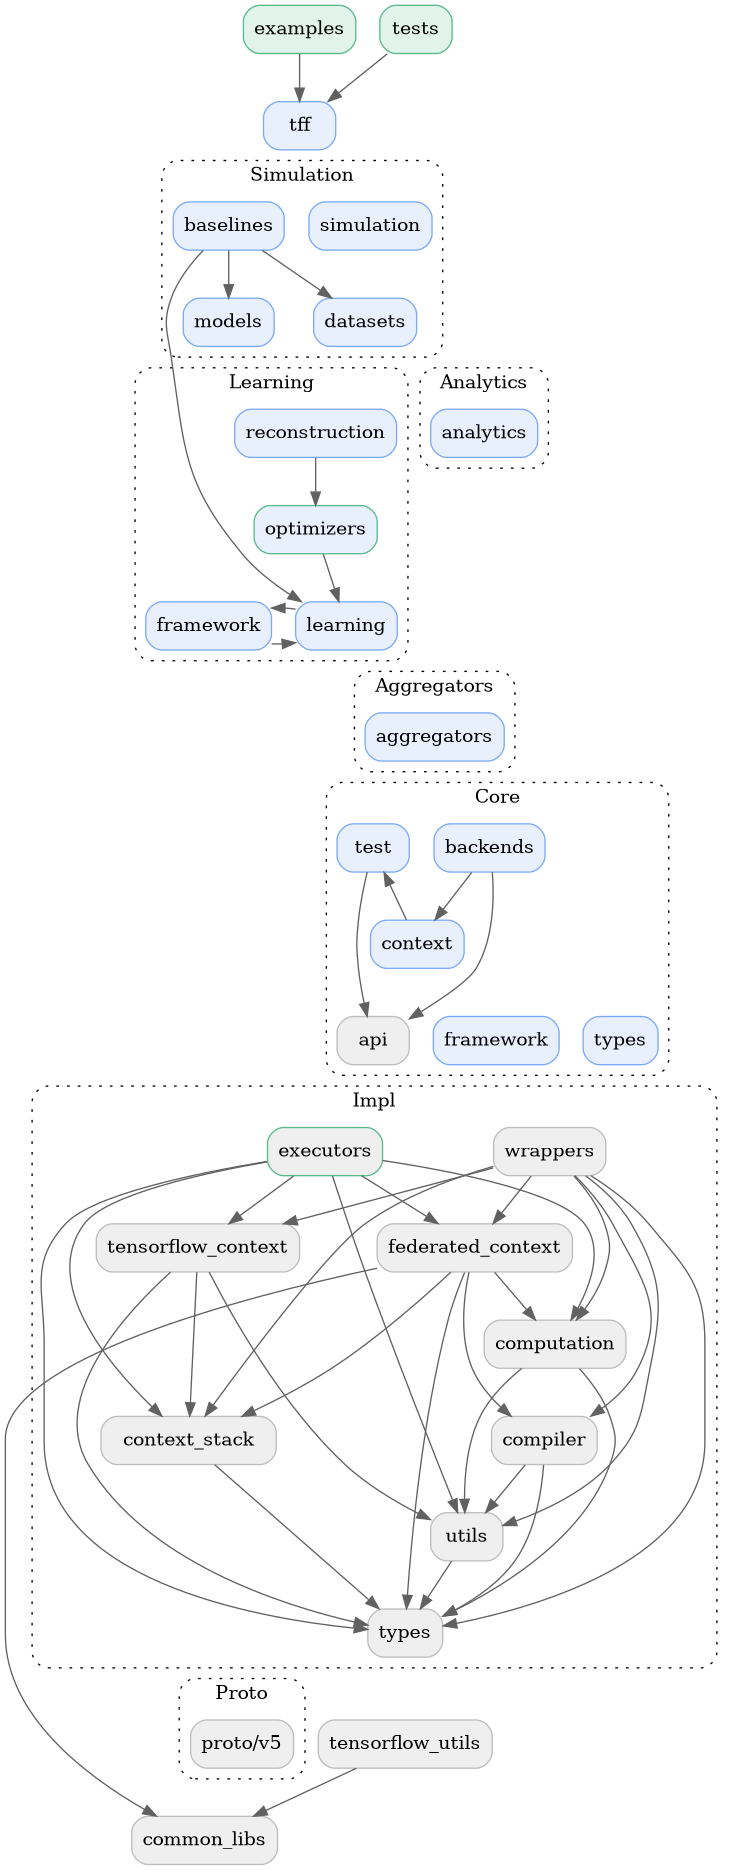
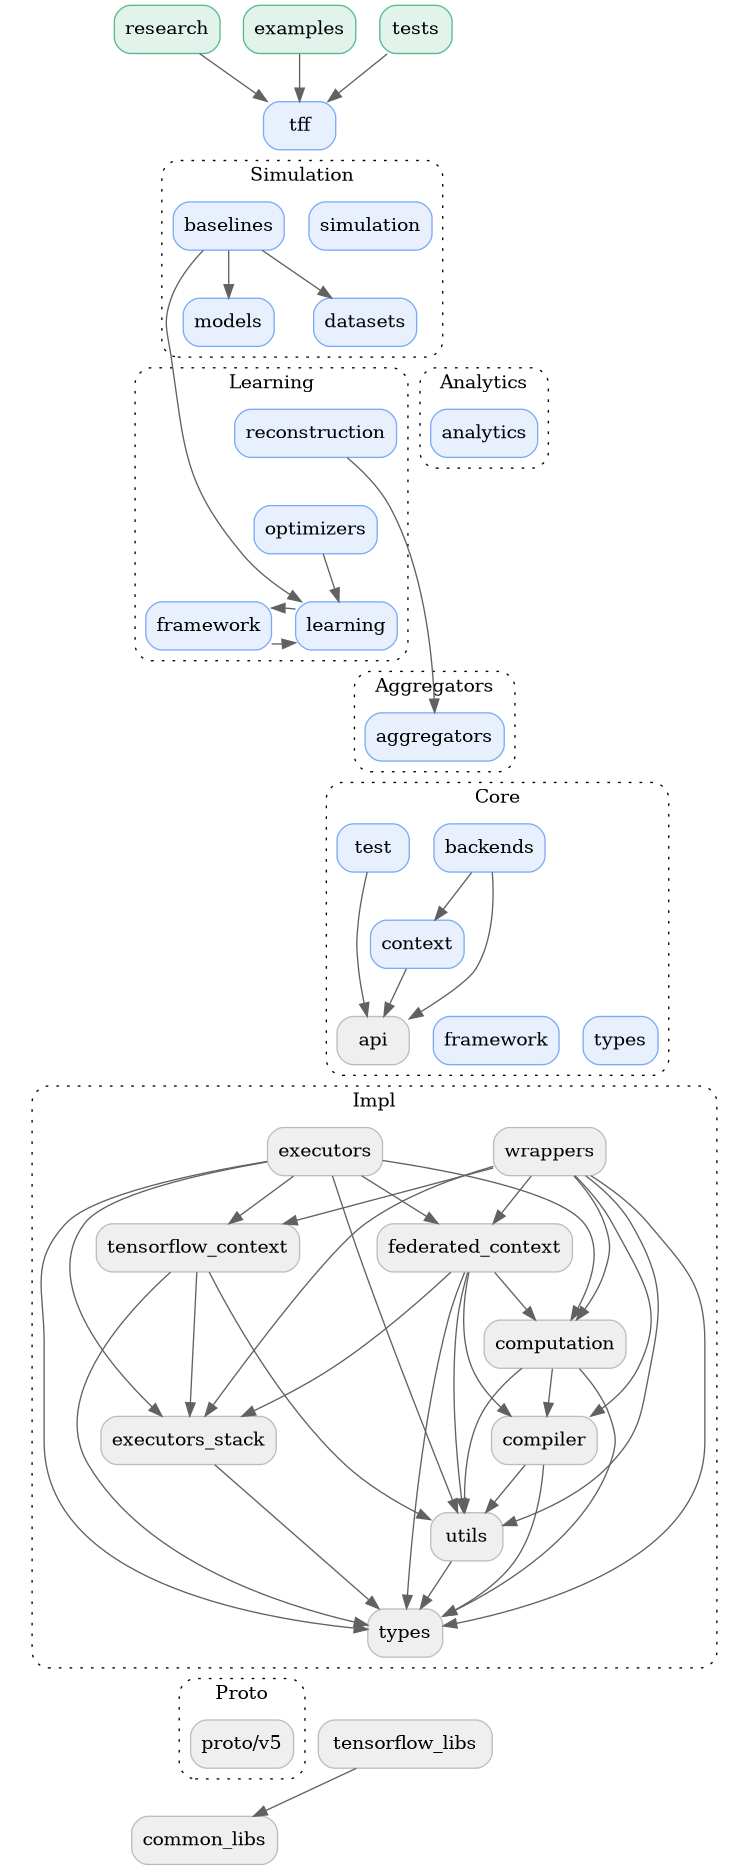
node "research": added
edge "reconstruction" -> "optimizers": now "reconstruction" -> "aggregators"
node "optimizers": color #57bb8a -> #7baaf7
edge "context" -> "test": now "context" -> "api"
node "executors": color #57bb8a -> #bdbdbd
edge "computation" -> "compiler": added
node "context_stack": label "context_stack" -> "executors_stack"
edge "federated_context" -> "common_libs": now "federated_context" -> "utils"
node "tensorflow_utils": label "tensorflow_utils" -> "tensorflow_libs"
